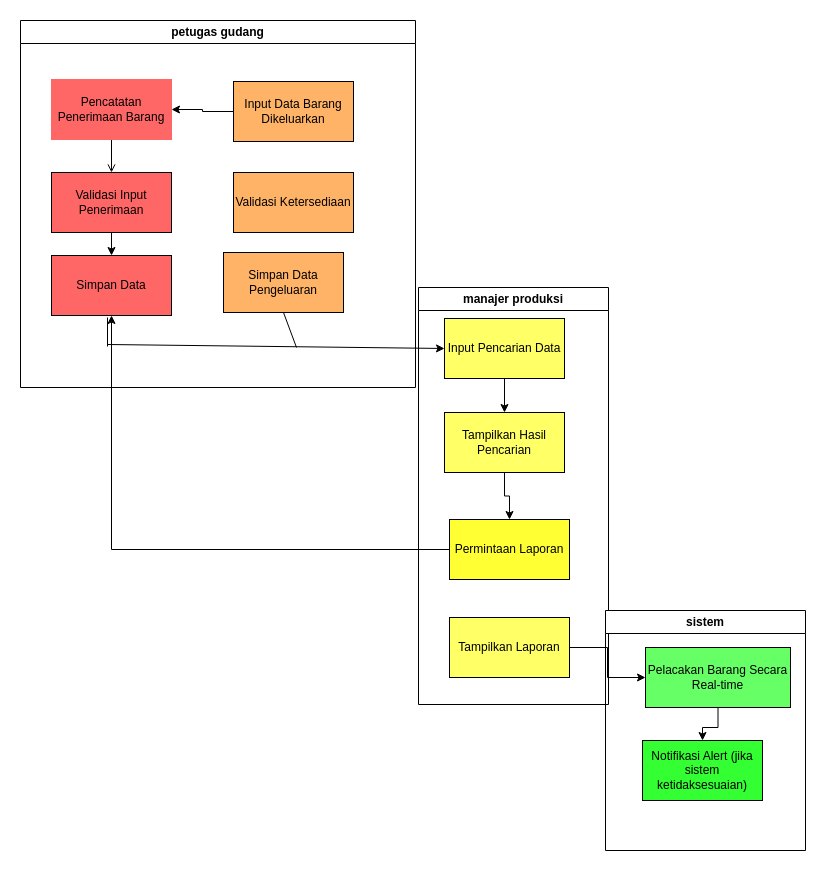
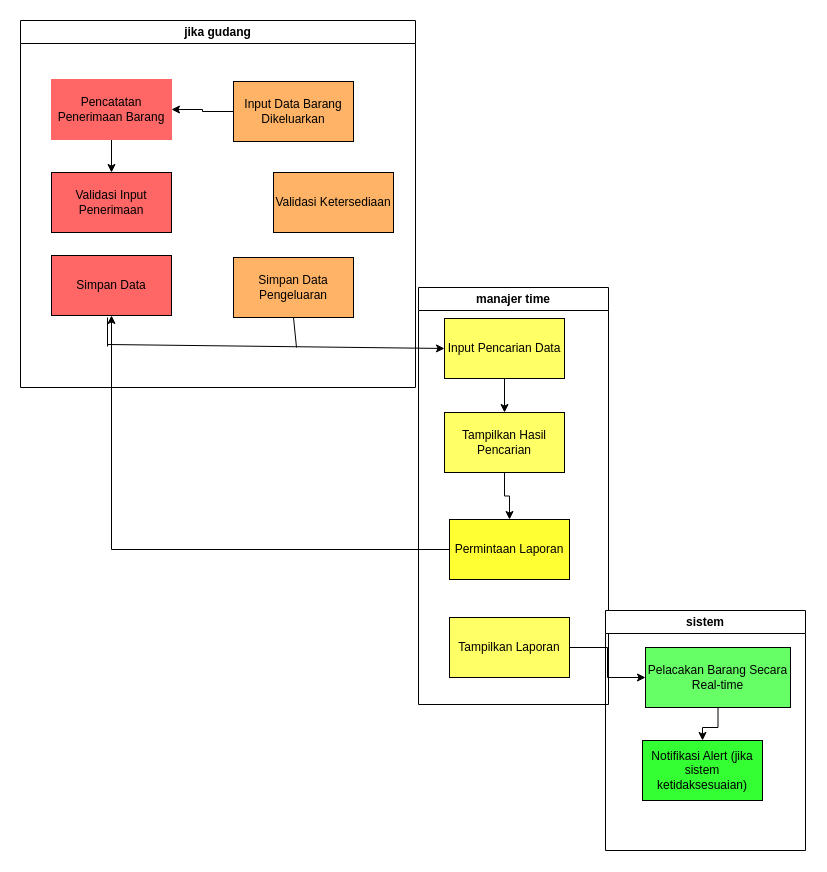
node "petugas gudang": label "petugas gudang" -> "jika gudang"
edge "Pencatatan Penerimaan Barang" -> "Validasi Input Penerimaan": arrowhead open -> classic
node "Validasi Ketersediaan": moved (294, 203) -> (334, 203)
edge "Validasi Input Penerimaan" -> "Simpan Data": removed
node "Simpan Data Pengeluaran": moved (284, 283) -> (294, 288)
node "manajer produksi": label "manajer produksi" -> "manajer time"
